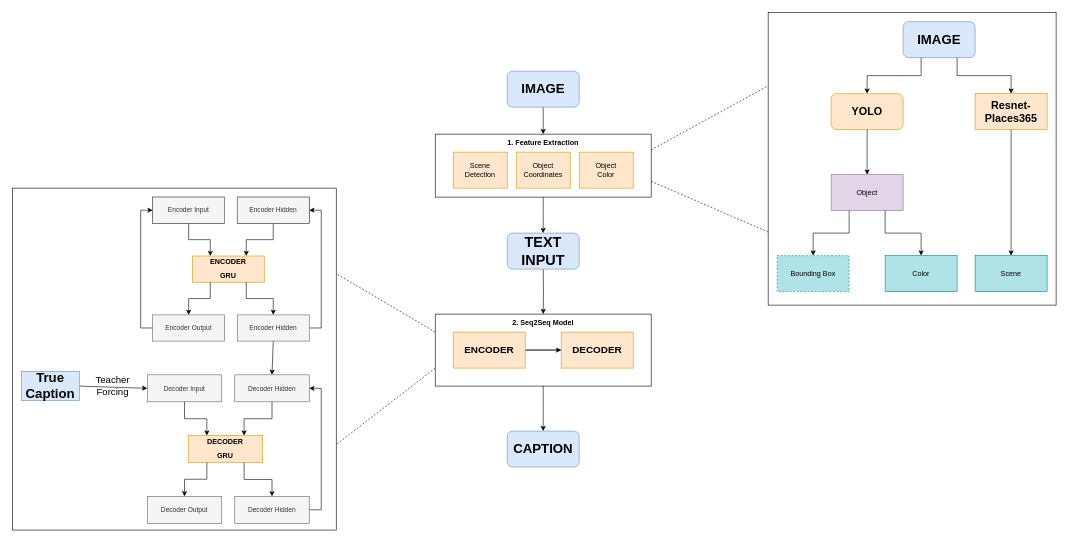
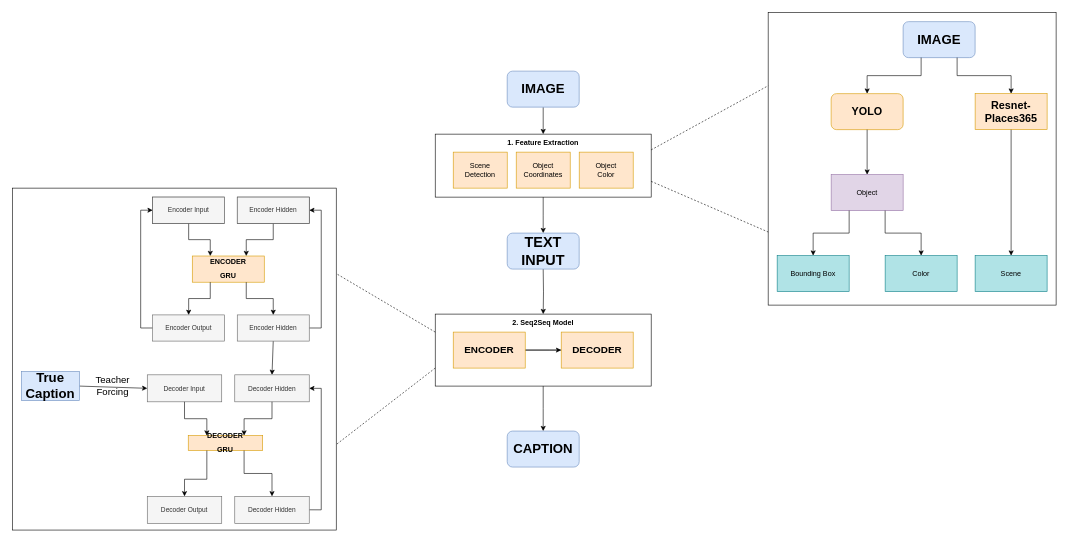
node "Bounding Box": style dashed -> solid
node "DECODERGRU": size 74x27 -> 74x15
